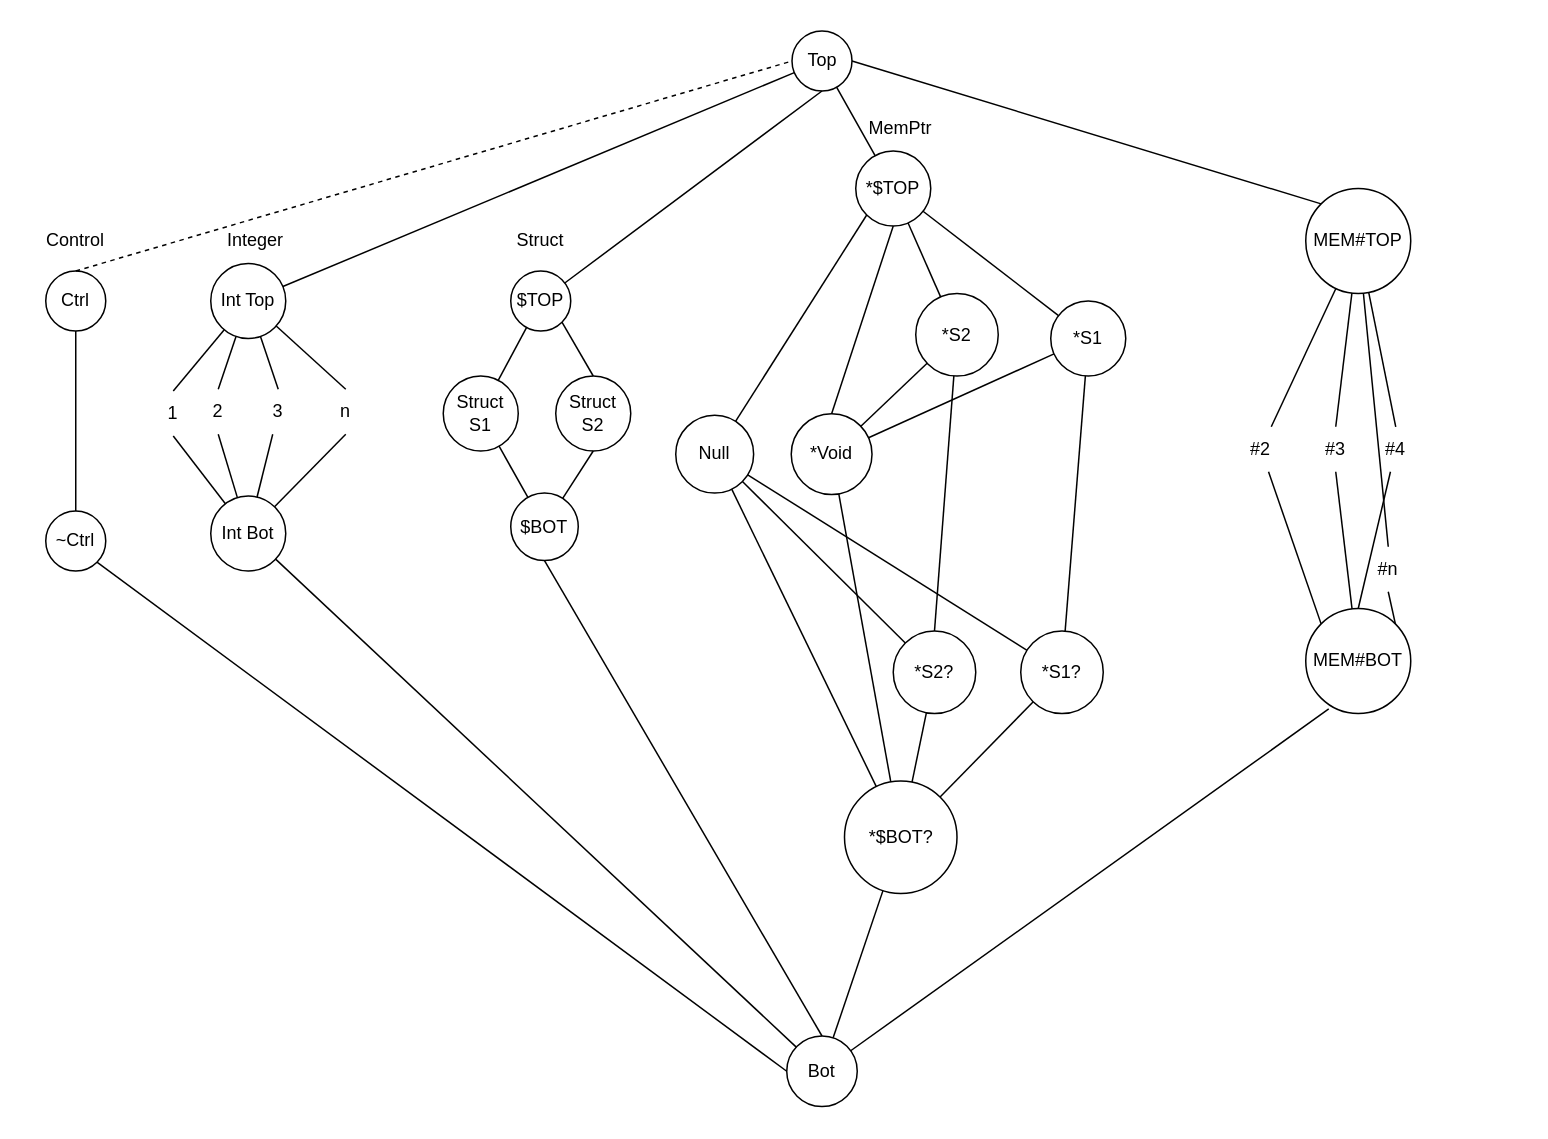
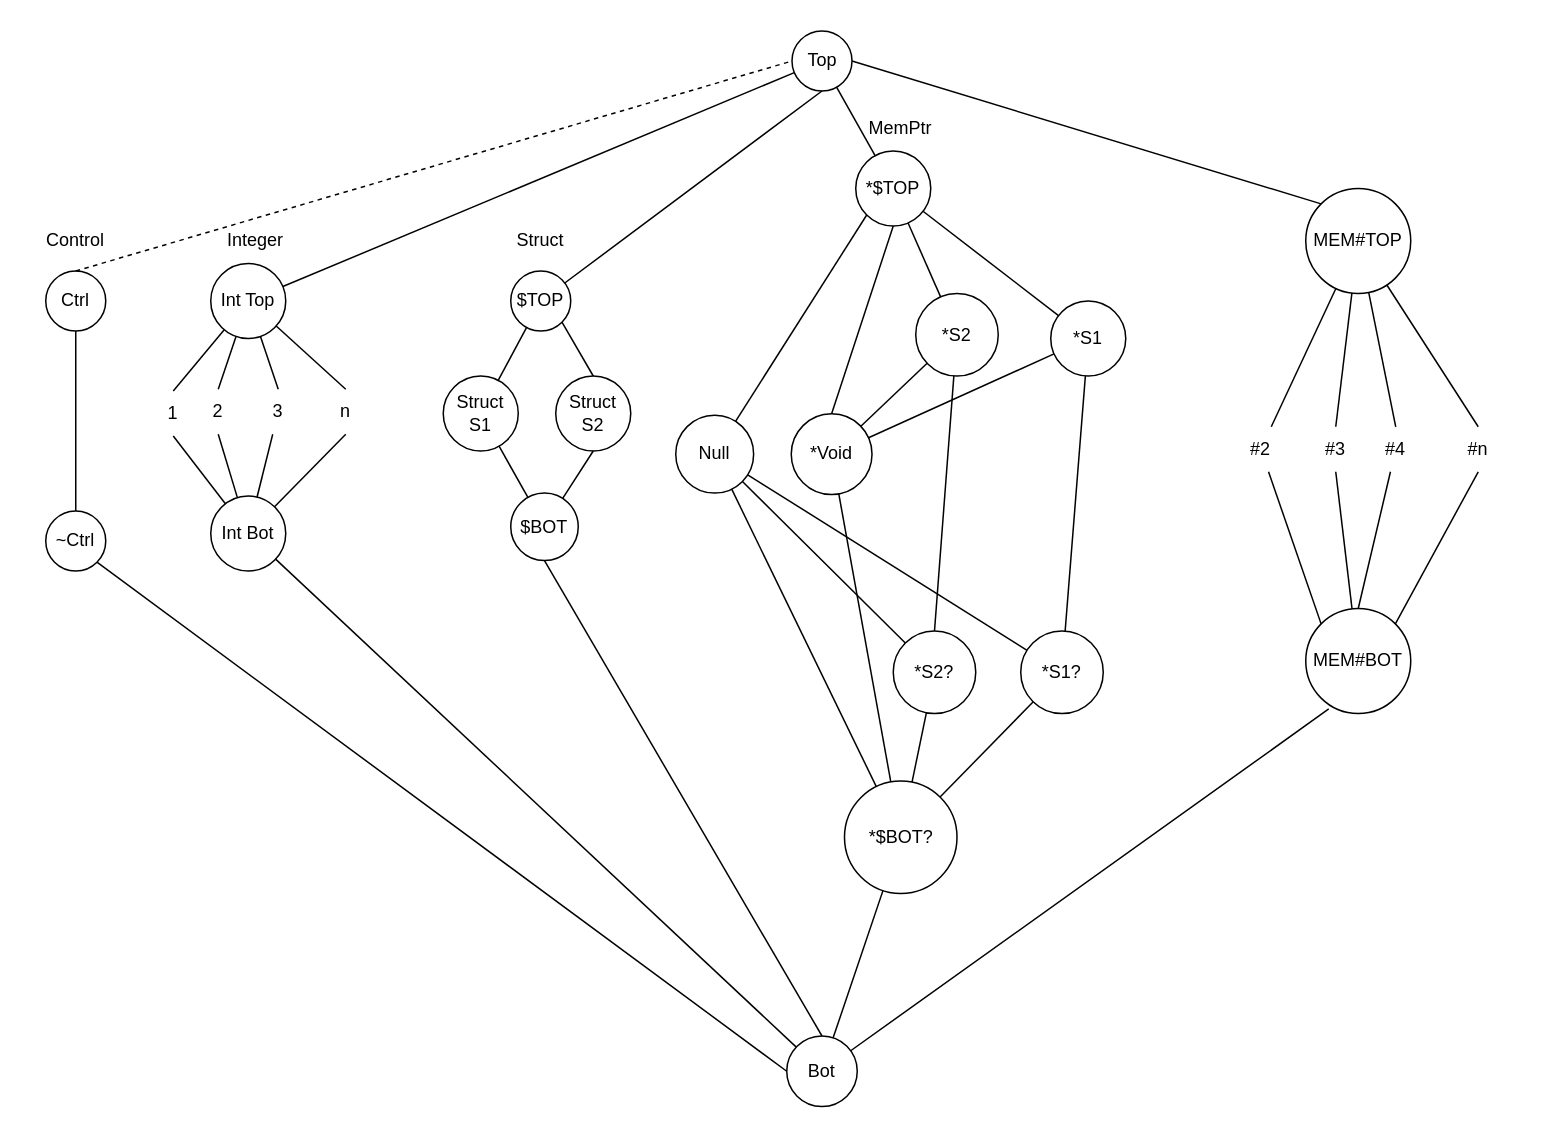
node "#n": moved (1388, 569) -> (1478, 449)
